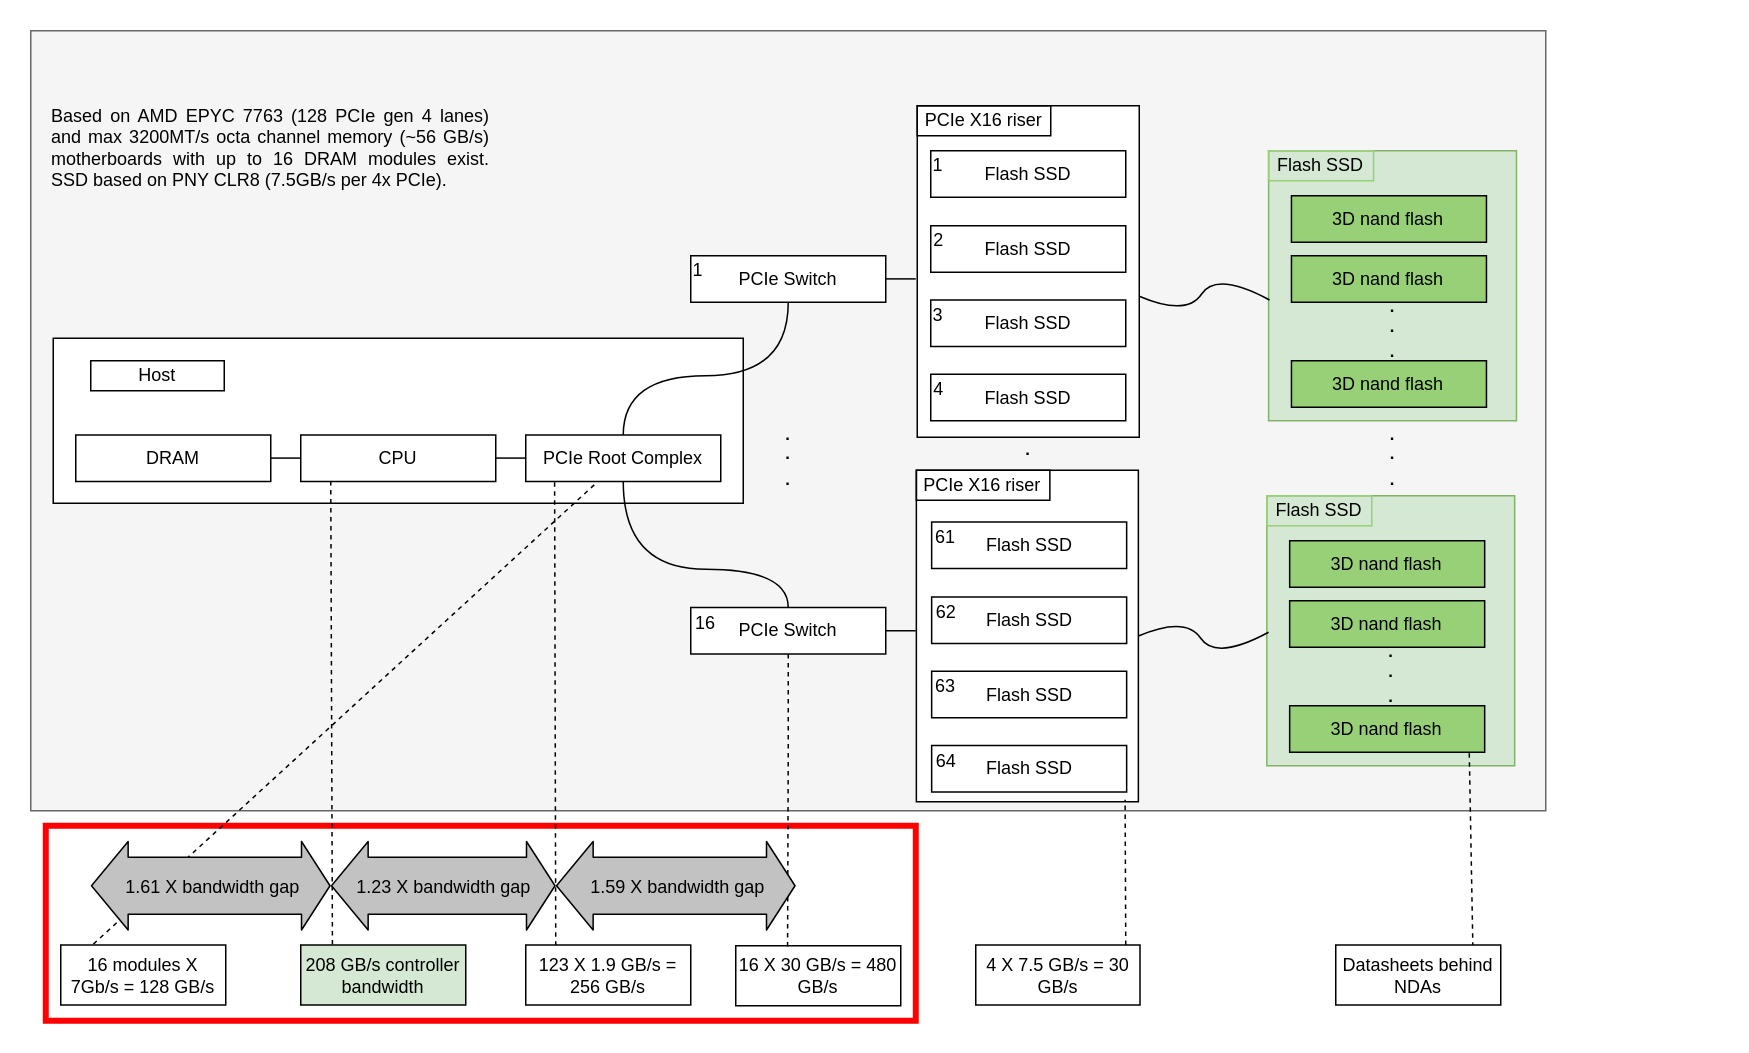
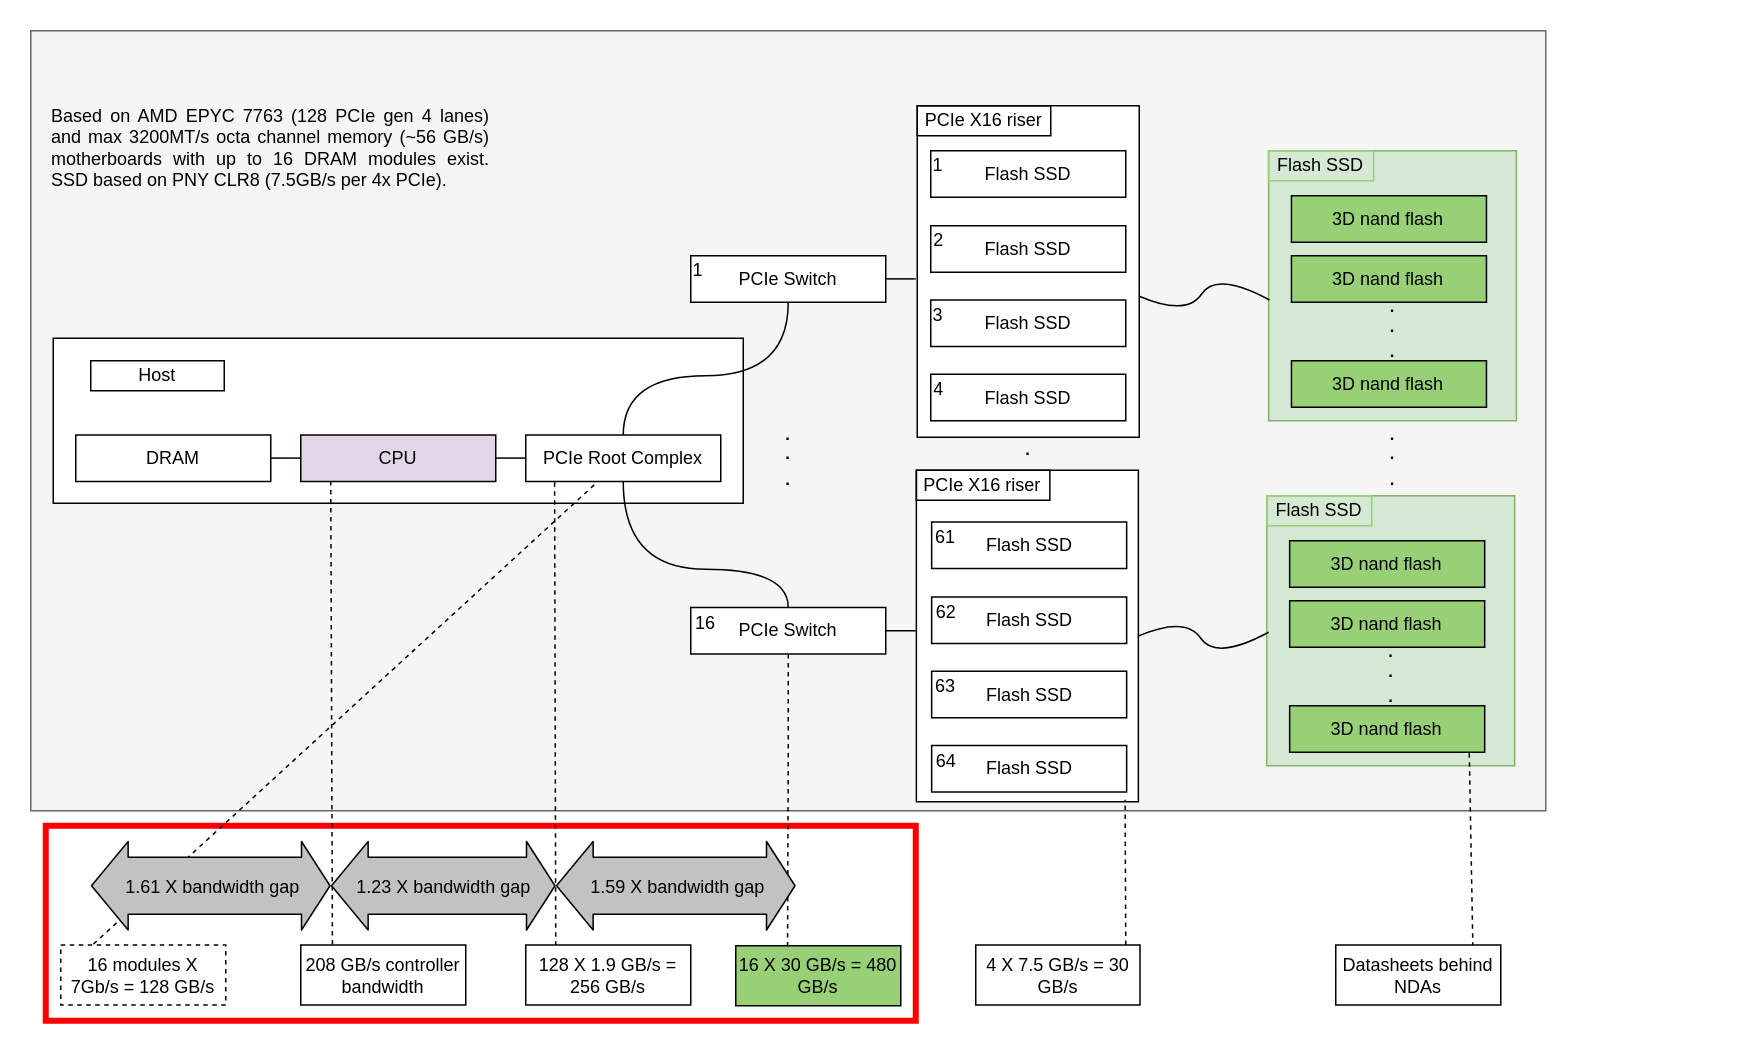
node "CPU": fillcolor #ffffff -> #e1d5e7
node "16 modules X 7Gb/s = 128 GB/s": style solid -> dashed
node "208 GB/s controller bandwidth": fillcolor #d5e8d4 -> #ffffff
node "123 X 1.9 GB/s = 256 GB/s": label "123 X 1.9 GB/s = 256 GB/s" -> "128 X 1.9 GB/s = 256 GB/s"
node "16 X 30 GB/s = 480 GB/s": fillcolor #ffffff -> #97d077
